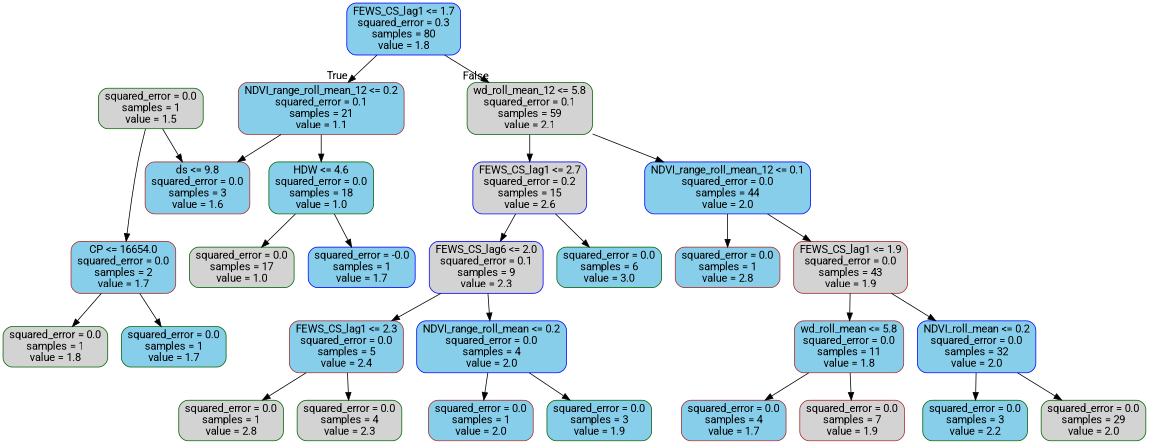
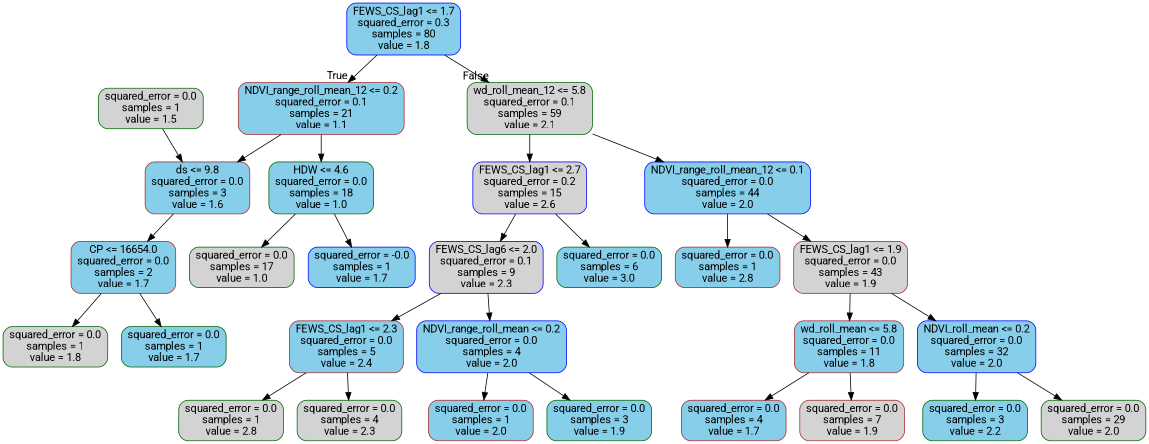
edge "squared_error = 0.0 samples = 1 value = 1.5" -> "CP <= 16654.0 squared_error = 0.0 samples = 2 value = 1.7": now "ds <= 9.8 squared_error = 0.0 samples = 3 value = 1.6" -> "CP <= 16654.0 squared_error = 0.0 samples = 2 value = 1.7"
